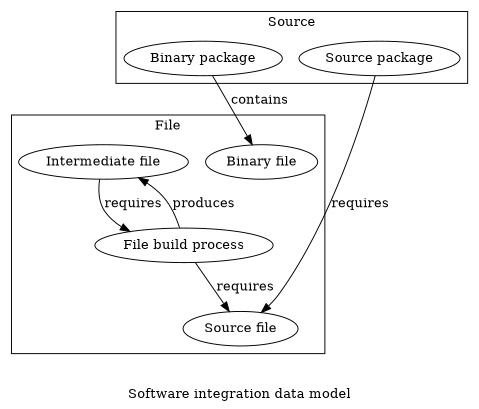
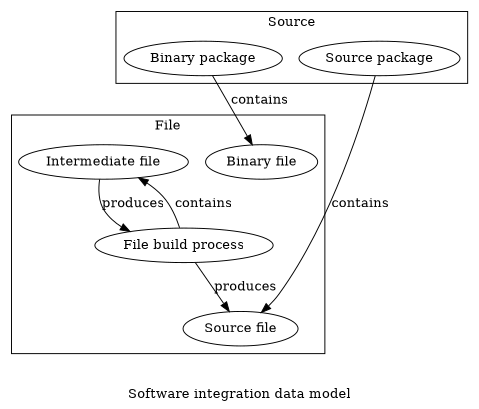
edge "Intermediate file" -> "File build process": label "requires" -> "produces"
edge "File build process" -> "Intermediate file": label "produces" -> "contains"
edge "Source package" -> "Source file": label "requires" -> "contains"
edge "File build process" -> "Source file": label "requires" -> "produces"
